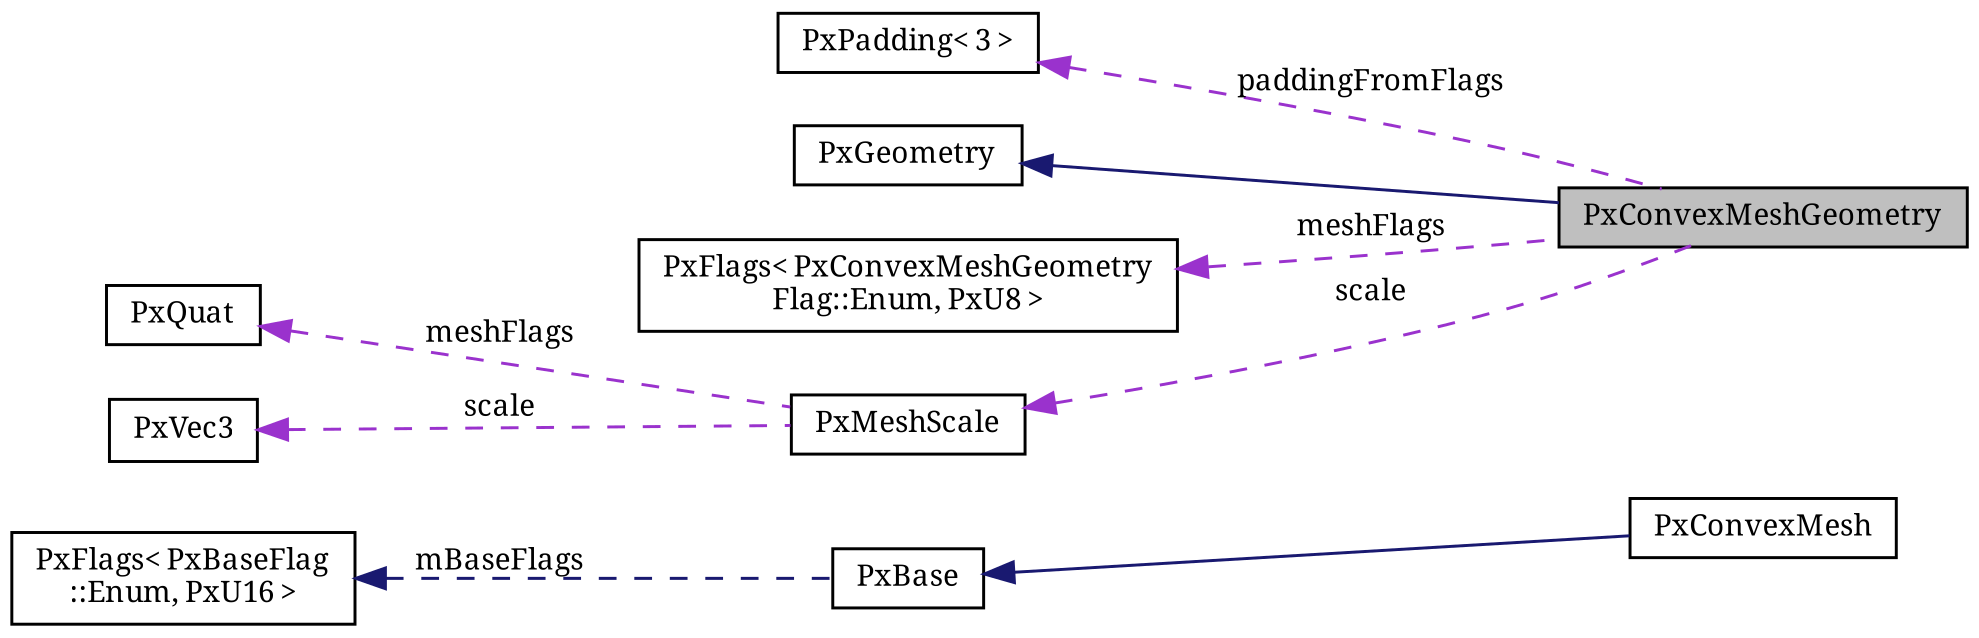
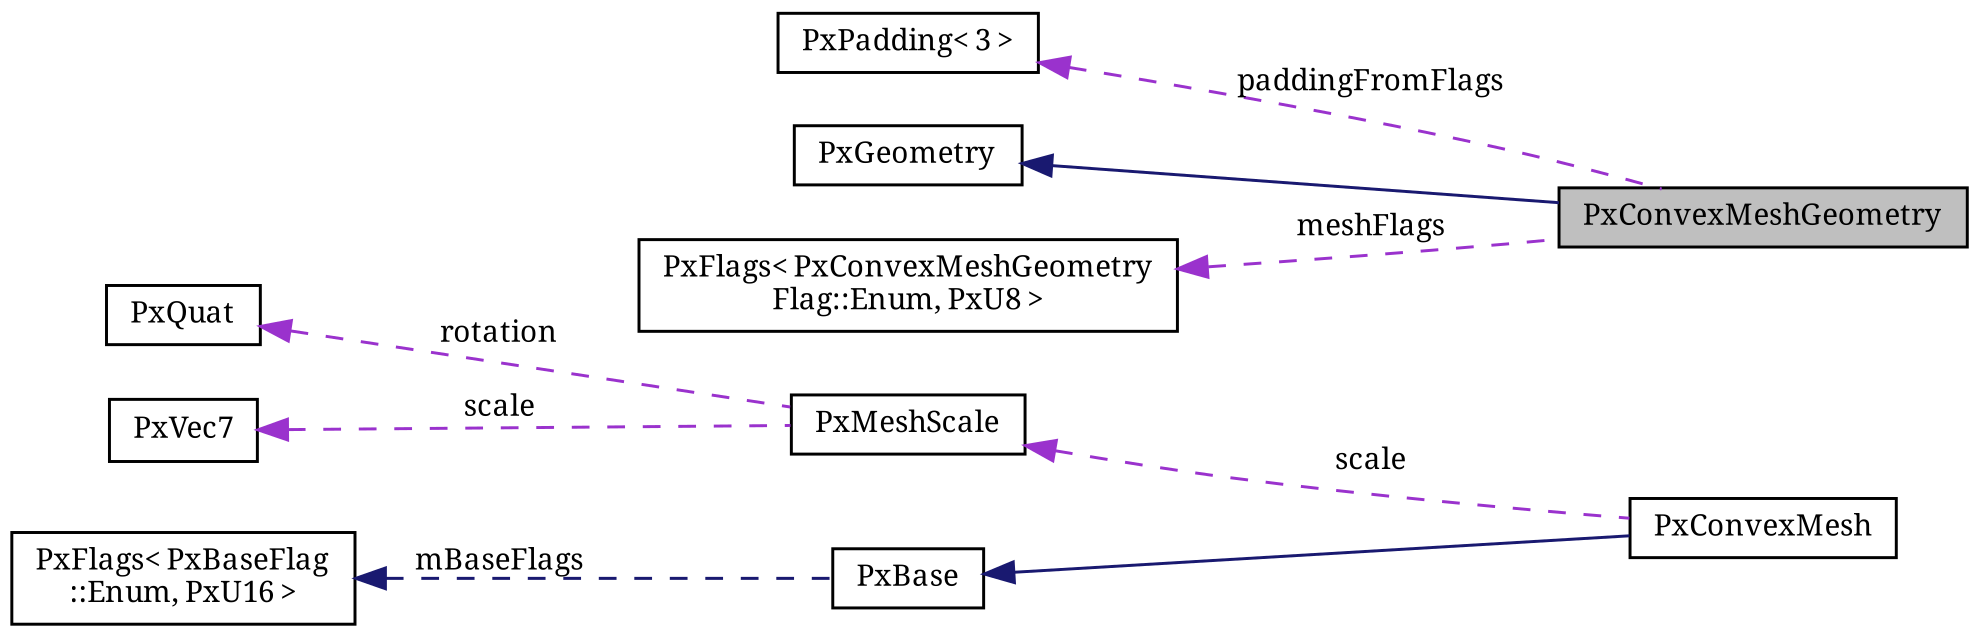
edge "PxMeshScale" -> "PxQuat": label " meshFlags" -> " rotation"
edge "PxConvexMeshGeometry" -> "PxMeshScale": now "PxConvexMesh" -> "PxMeshScale"
node "PxVec3": label "PxVec3" -> "PxVec7"
